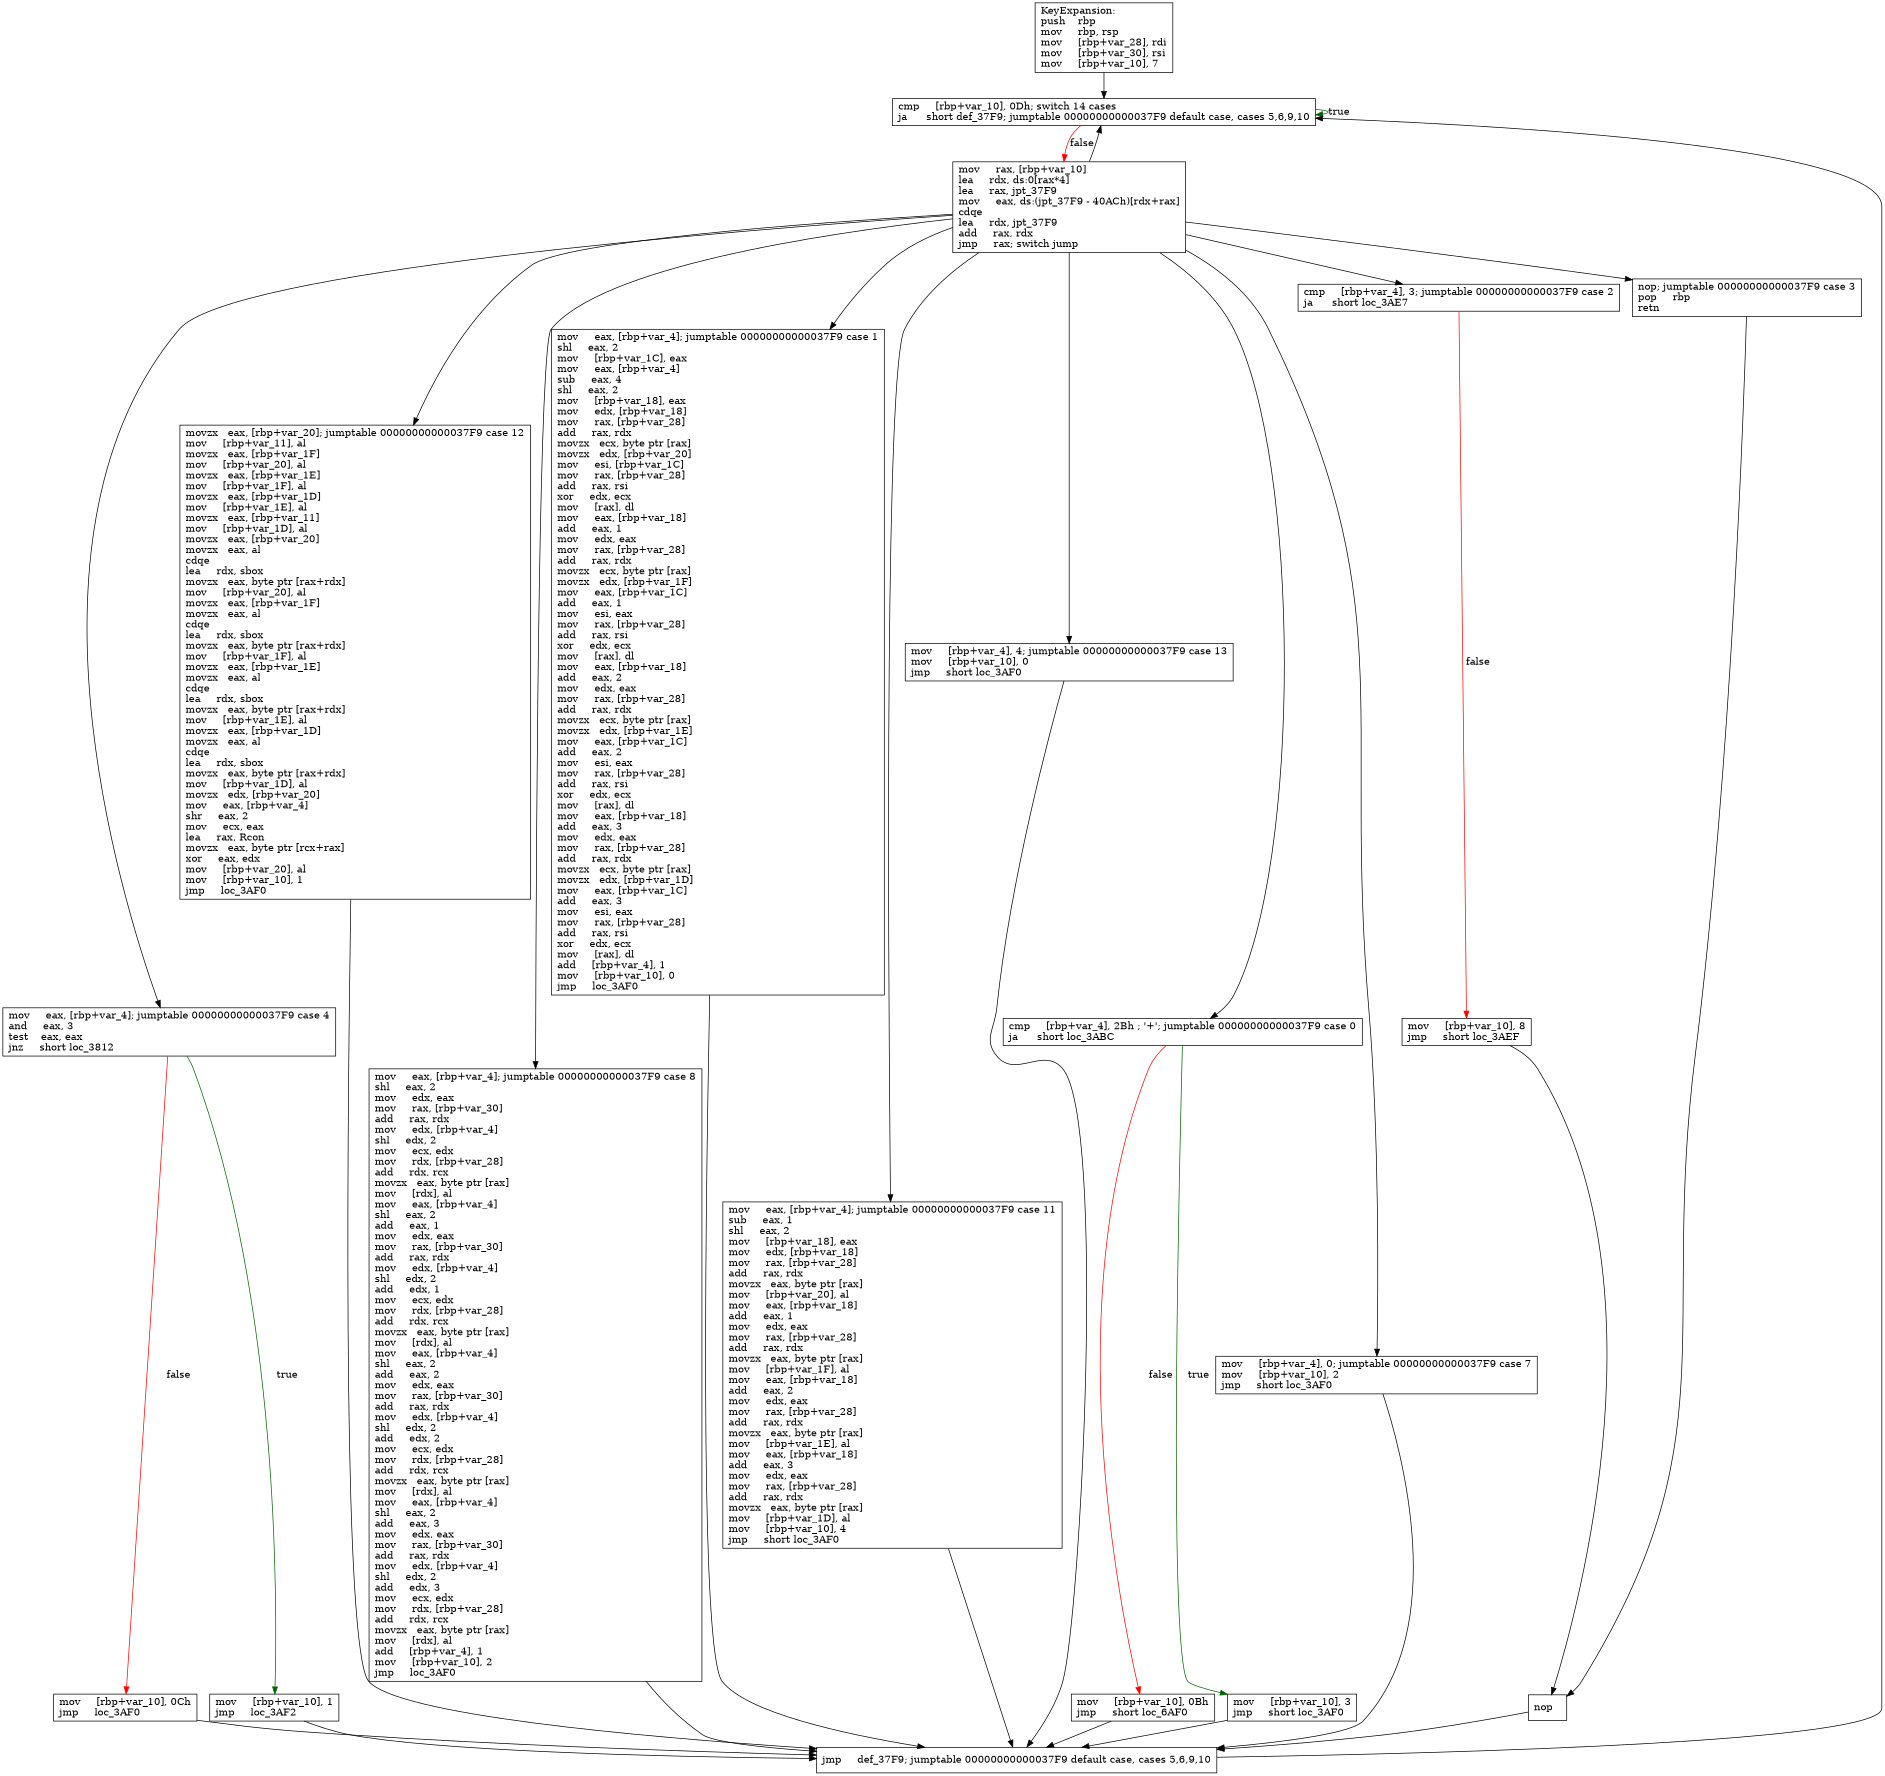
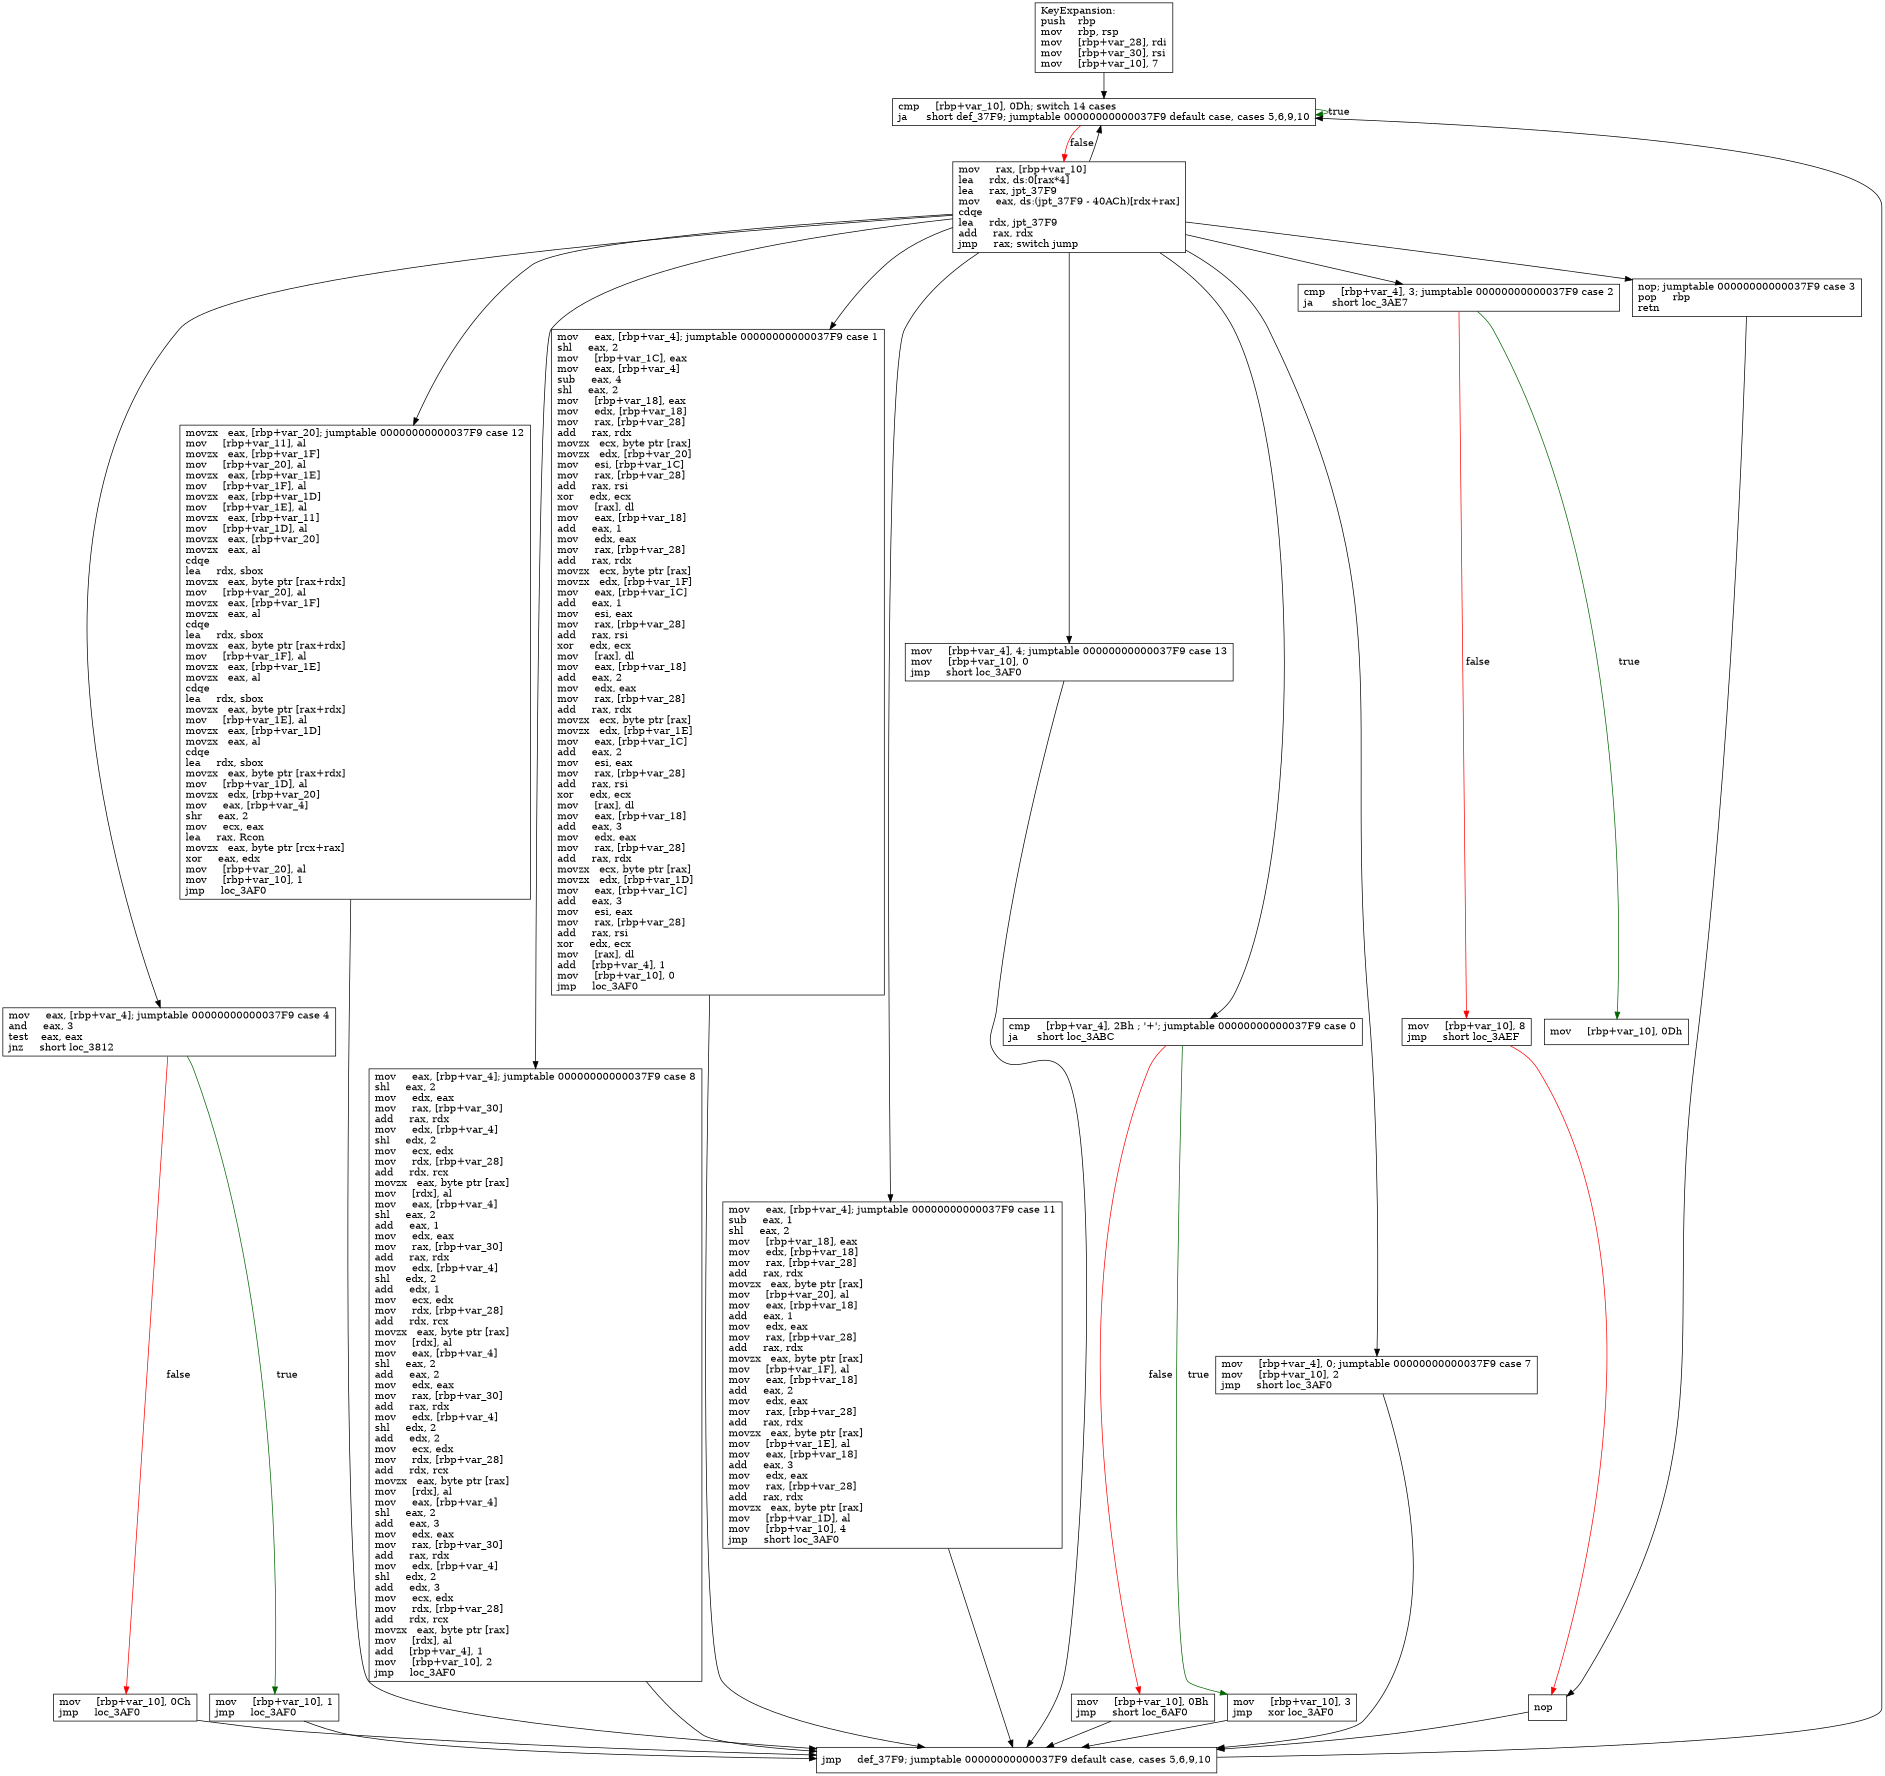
node "mov     [rbp+var_10], 0Dh": added
edge "mov     [rbp+var_10], 8 jmp     short loc_3AEF" -> "nop": color black -> red
node "mov     [rbp+var_10], 1 jmp     loc_3AF2": label "mov     [rbp+var_10], 1 jmp     loc_3AF2" -> "mov     [rbp+var_10], 1 jmp     loc_3AF0"
node "mov     [rbp+var_10], 3 jmp     short loc_3AF0": label "mov     [rbp+var_10], 3 jmp     short loc_3AF0" -> "mov     [rbp+var_10], 3 jmp     xor loc_3AF0"
